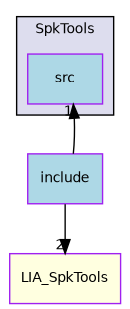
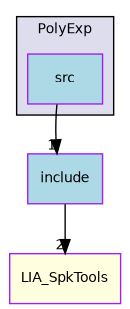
cluster "SpkTools": label "SpkTools" -> "PolyExp"
edge "include" -> "src": reversed
